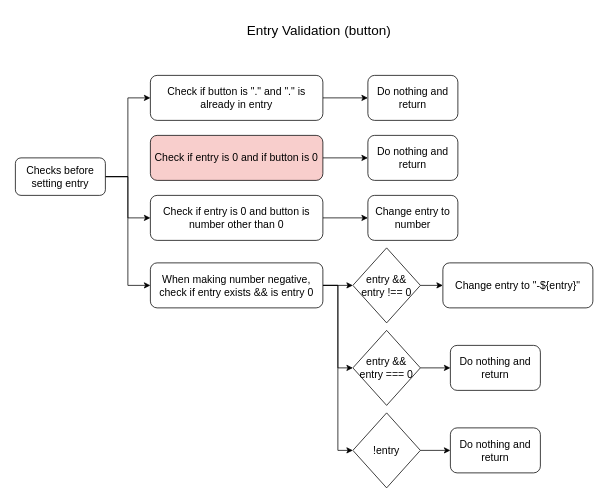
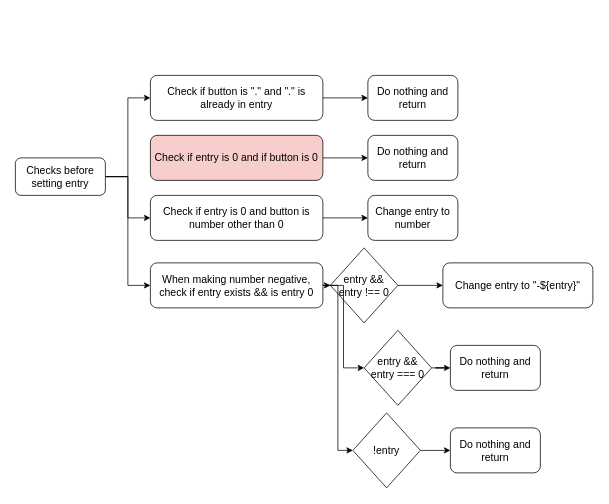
node "Entry Validation (button)": removed
node "entry && entry !== 0": moved (387, 285) -> (364, 285)
node "entry && entry === 0": moved (387, 368) -> (398, 368)
